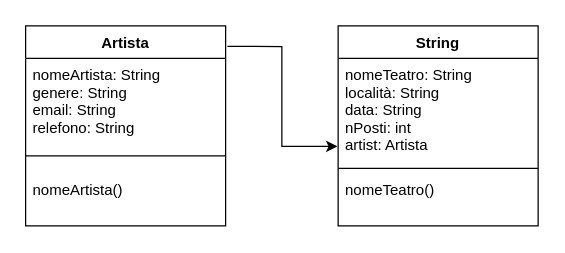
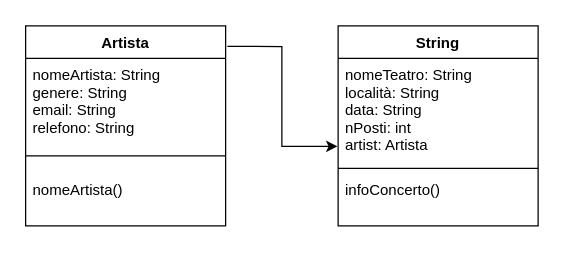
node "nomeTeatro()": label "nomeTeatro()" -> "infoConcerto()"
